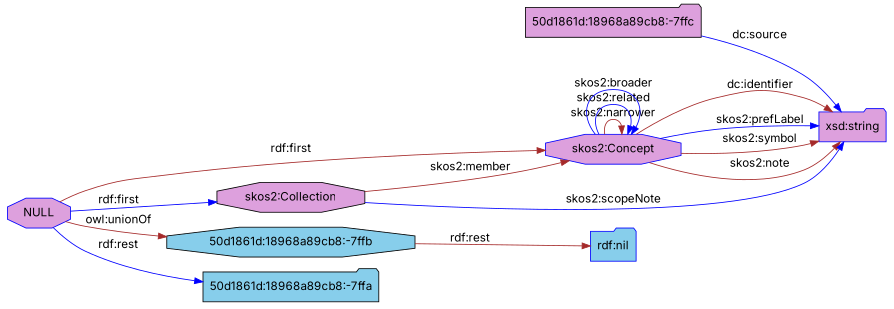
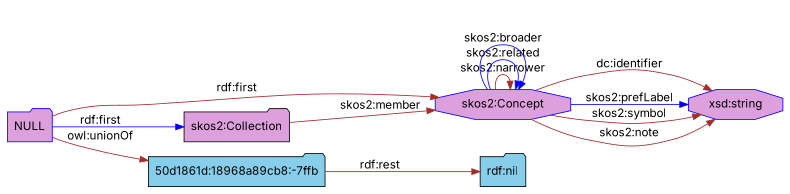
node "50d1861d:18968a89cb8:-7ffc": removed
node "xsd:string": shape folder -> octagon
node "skos2:Collection": shape octagon -> folder
edge "skos2:Collection" -> "xsd:string": removed, label "skos2:scopeNote"
node "NULL": shape octagon -> folder
node "50d1861d:18968a89cb8:-7ffb": shape octagon -> folder
node "rdf:nil": color blue -> black
node "50d1861d:18968a89cb8:-7ffa": removed
